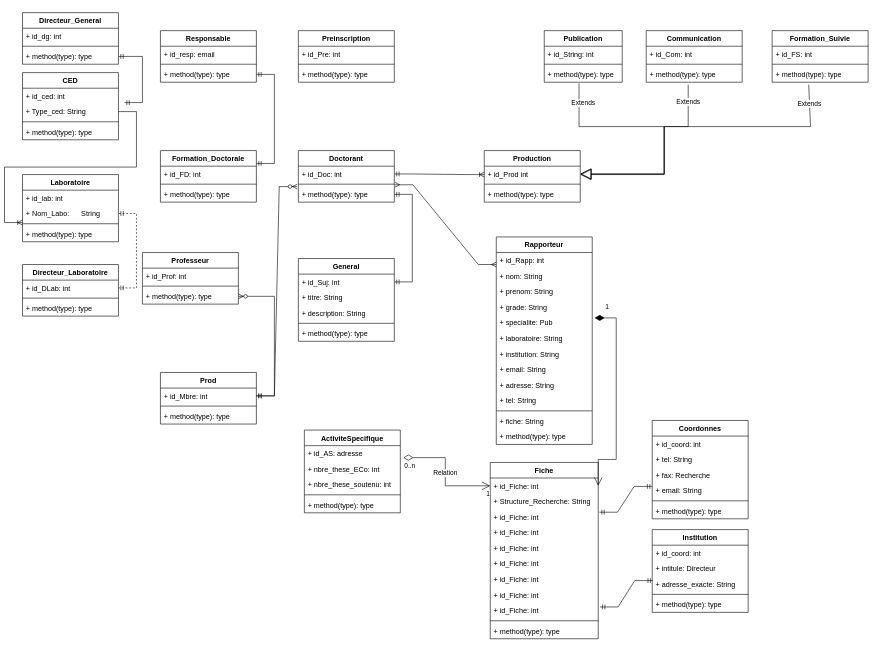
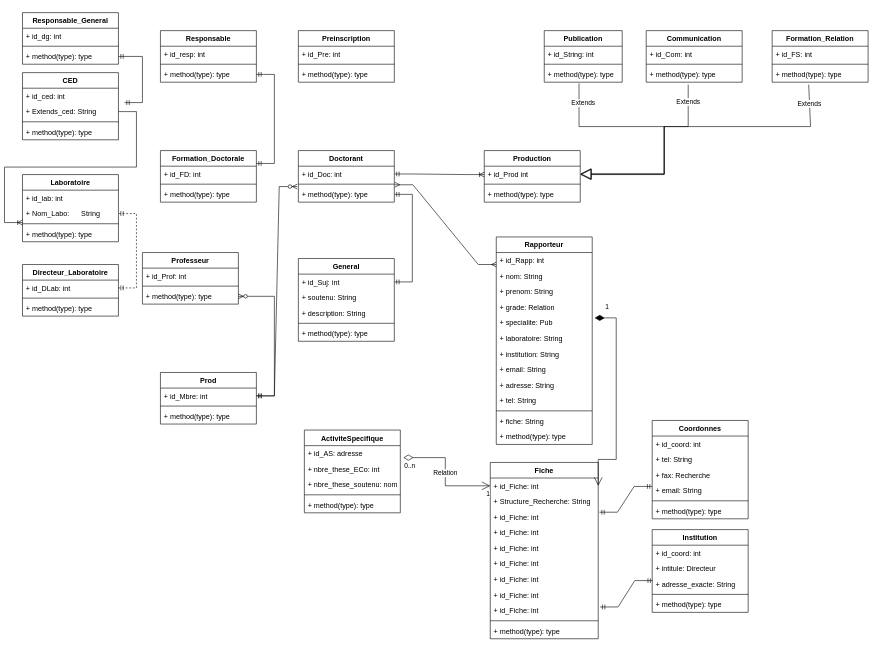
node "Directeur_General": label "Directeur_General" -> "Responsable_General"
node "Formation_Suivie": label "Formation_Suivie" -> "Formation_Relation"
node "+ id_resp: email": label "+ id_resp: email" -> "+ id_resp: int"
node "+ Type_ced: String": label "+ Type_ced: String" -> "+ Extends_ced: String"
node "+ titre: String": label "+ titre: String" -> "+ soutenu: String"
node "+ grade: String": label "+ grade: String" -> "+ grade: Relation"
node "+ nbre_these_soutenu: int": label "+ nbre_these_soutenu: int" -> "+ nbre_these_soutenu: nom"
